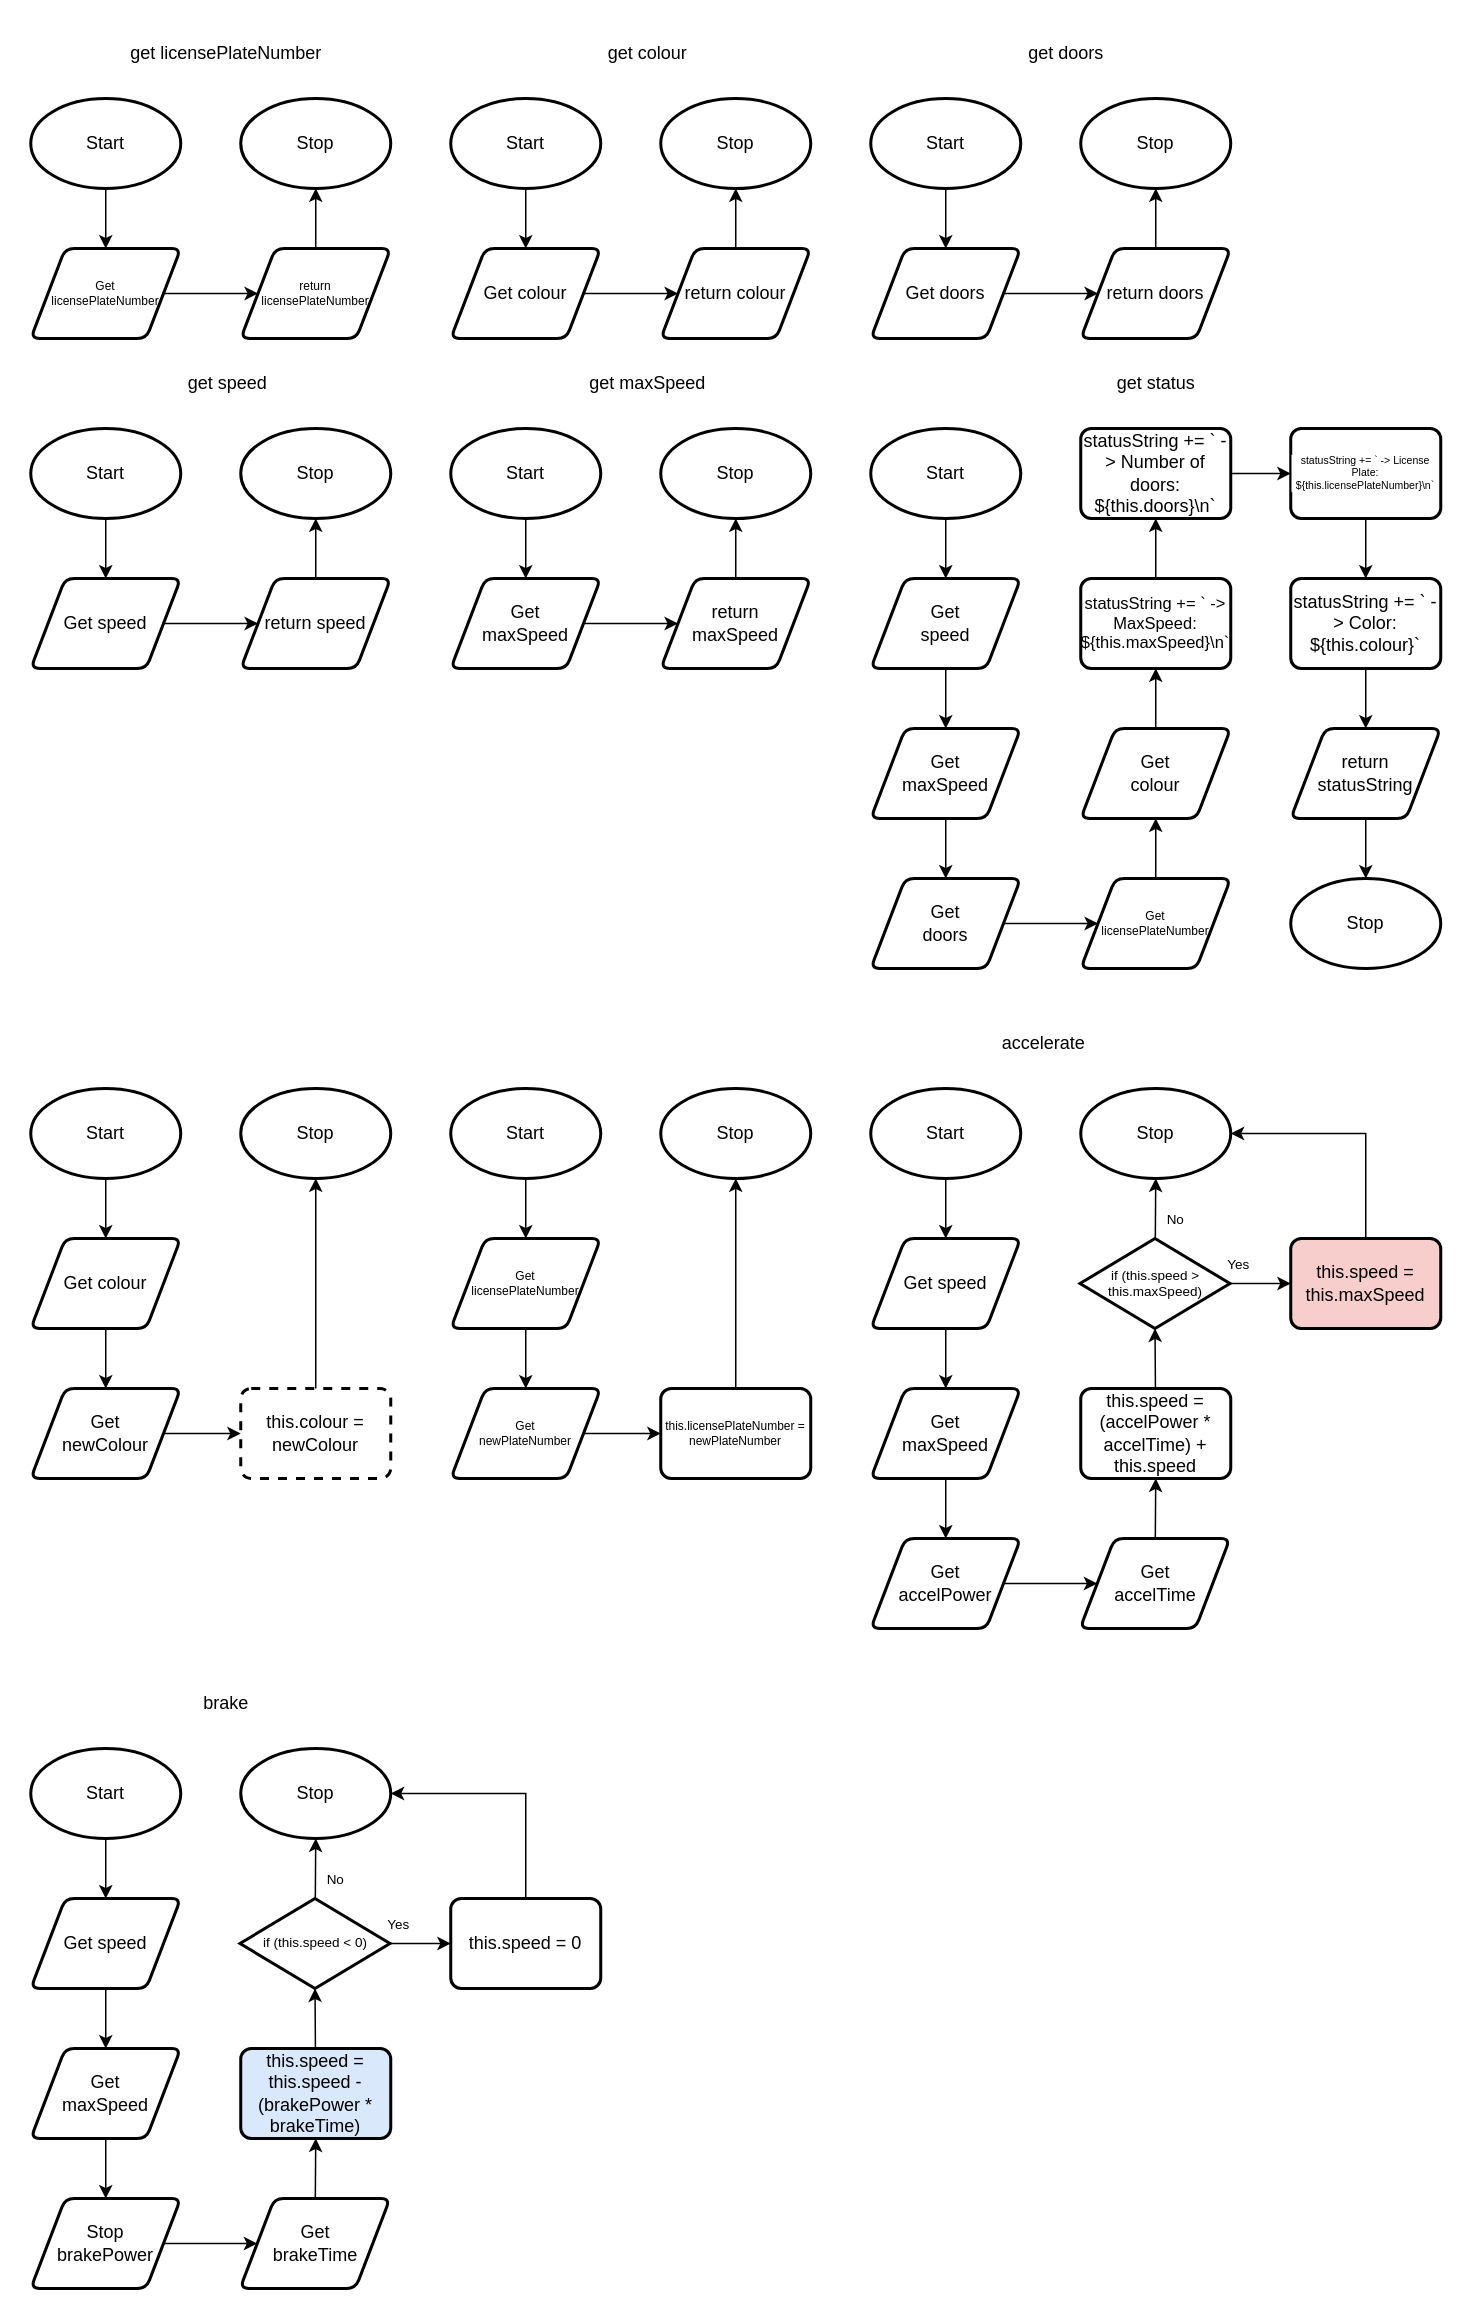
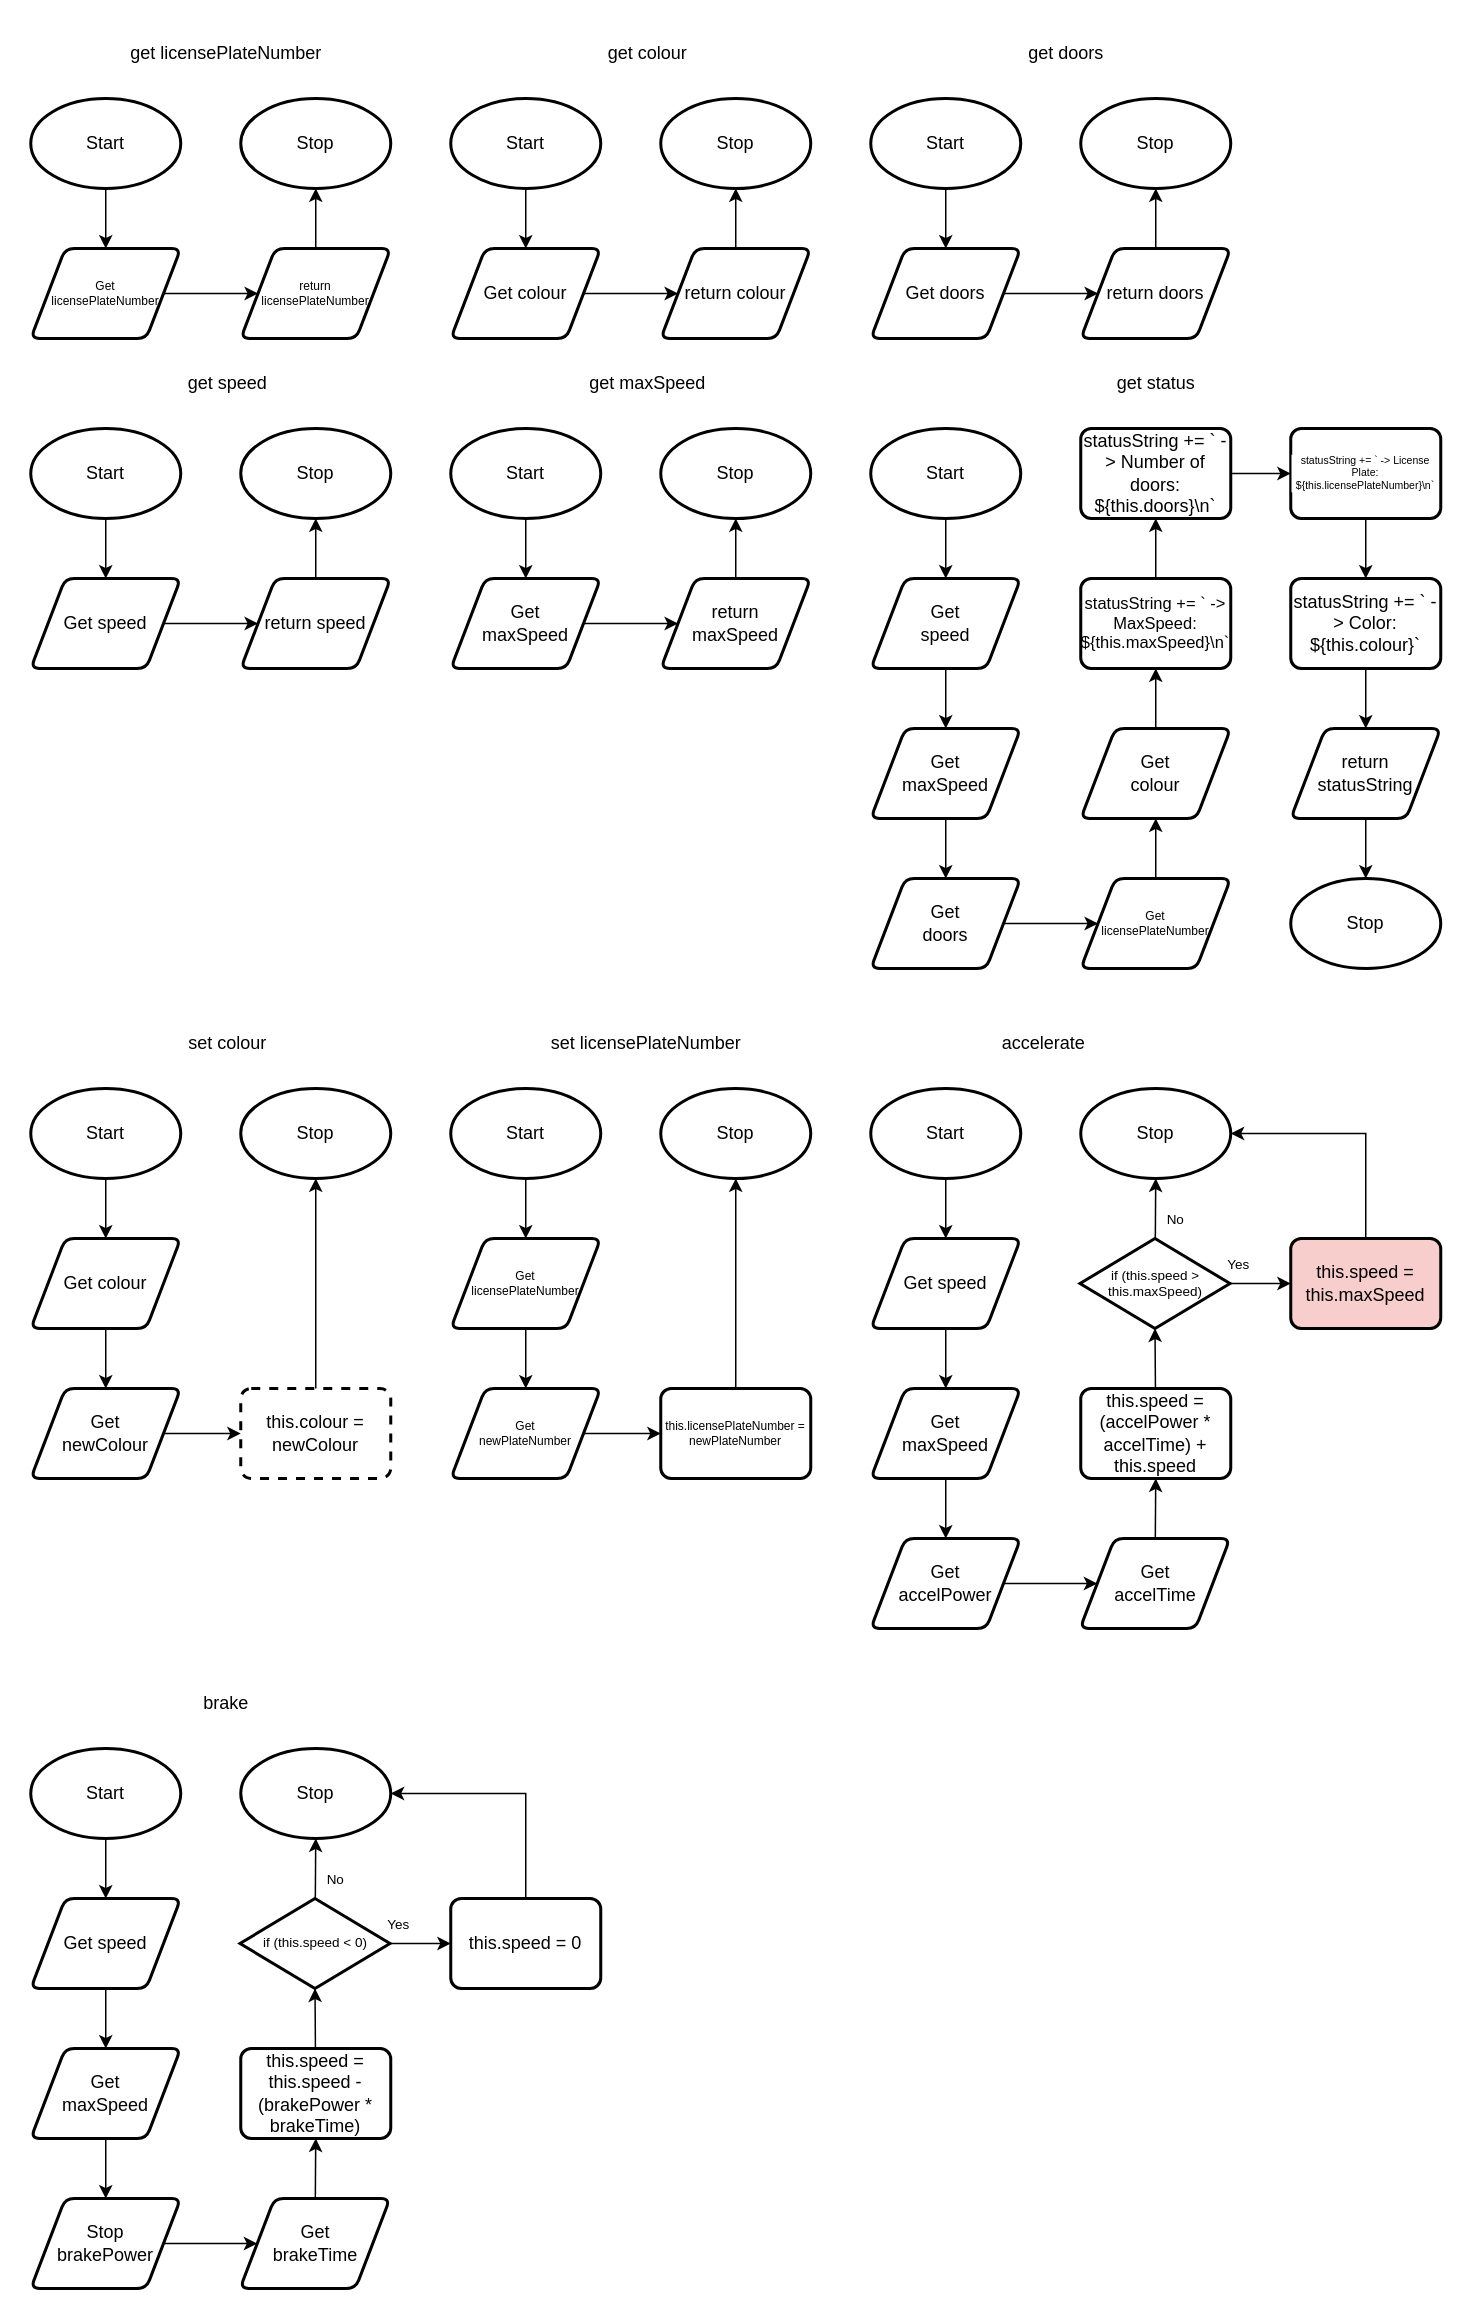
node "set colour": added
node "set licensePlateNumber": added
node "this.speed = this.speed - (brakePower * brakeTime)": fillcolor #dae8fc -> #ffffff
